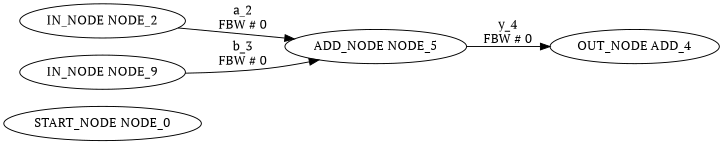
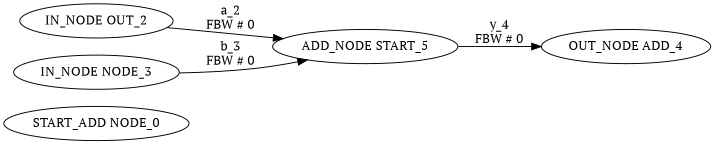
node "IN_NODE NODE_2": label "IN_NODE NODE_2" -> "IN_NODE OUT_2"
node "ADD_NODE NODE_5": label "ADD_NODE NODE_5" -> "ADD_NODE START_5"
node "IN_NODE NODE_9": label "IN_NODE NODE_9" -> "IN_NODE NODE_3"
node "START_NODE NODE_0": label "START_NODE NODE_0" -> "START_ADD NODE_0"
